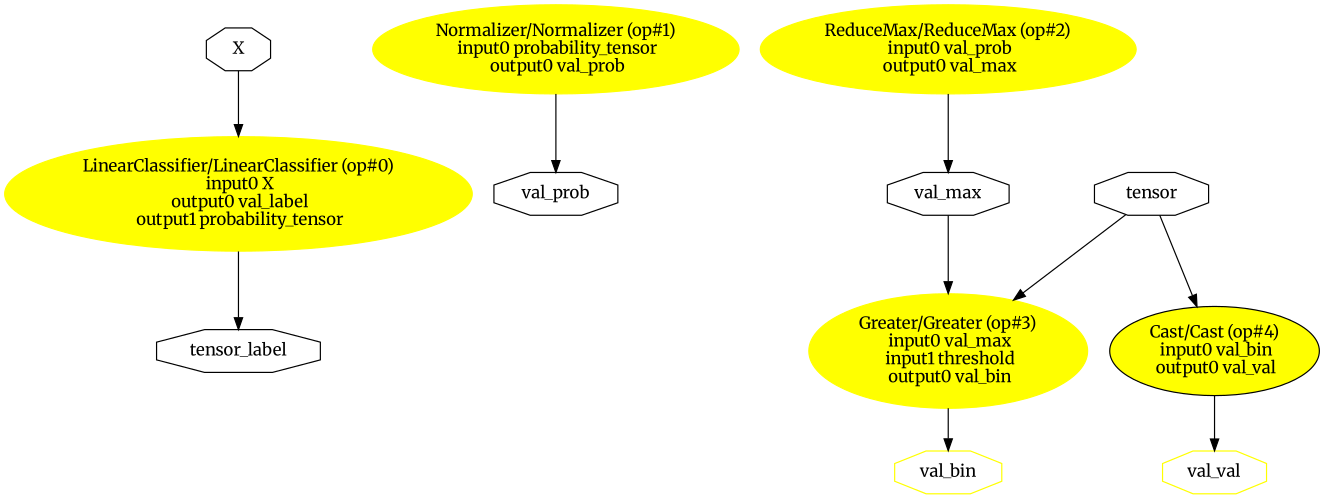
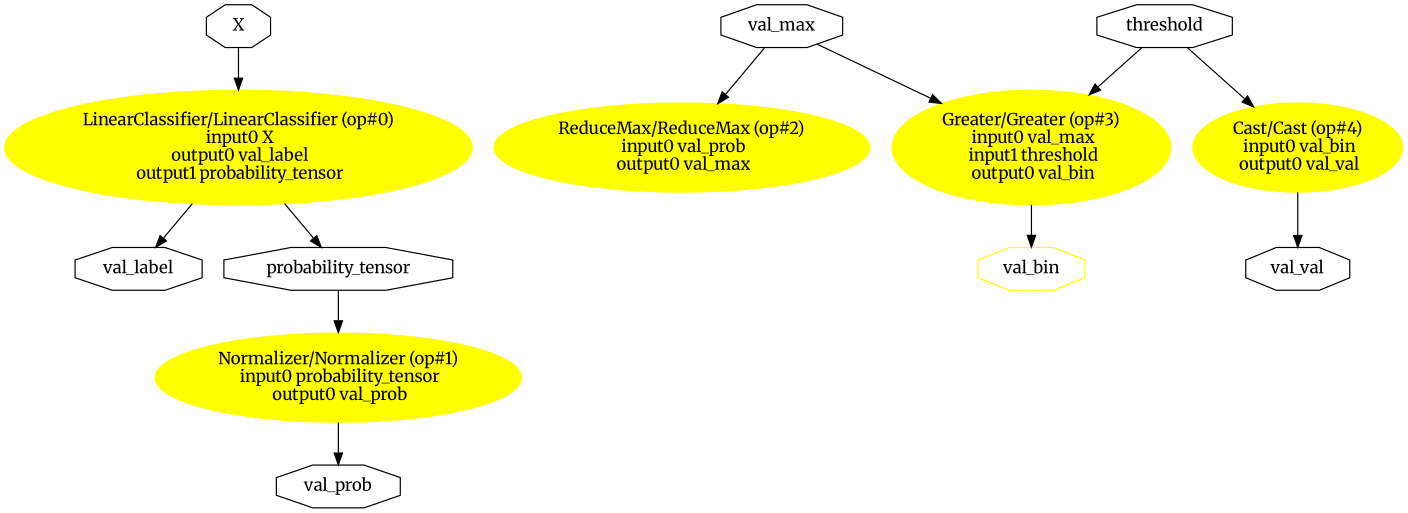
edge "ReduceMax/ReduceMax (op#2) input0 val_prob output0 val_max" -> "val_max": reversed
node "tensor": label "tensor" -> "threshold"
node "probability_tensor": added
node "tensor_label": label "tensor_label" -> "val_label"
node "Cast/Cast (op#4) input0 val_bin output0 val_val": color black -> yellow
node "val_val": color yellow -> black
